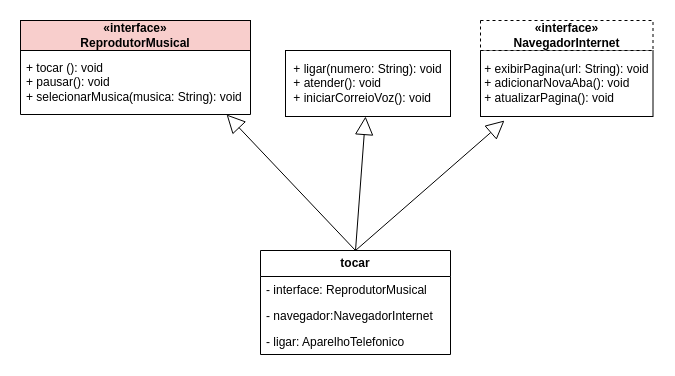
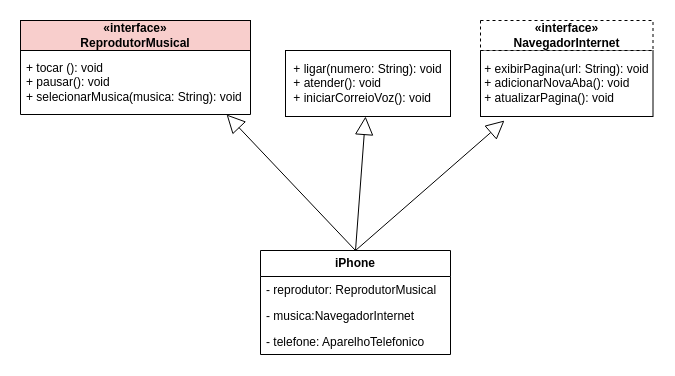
node "tocar": label "tocar" -> "iPhone"
node "- interface: ReprodutorMusical": label "- interface: ReprodutorMusical" -> "- reprodutor: ReprodutorMusical"
node "- navegador:NavegadorInternet": label "- navegador:NavegadorInternet" -> "- musica:NavegadorInternet"
node "- ligar: AparelhoTelefonico": label "- ligar: AparelhoTelefonico" -> "- telefone: AparelhoTelefonico"
